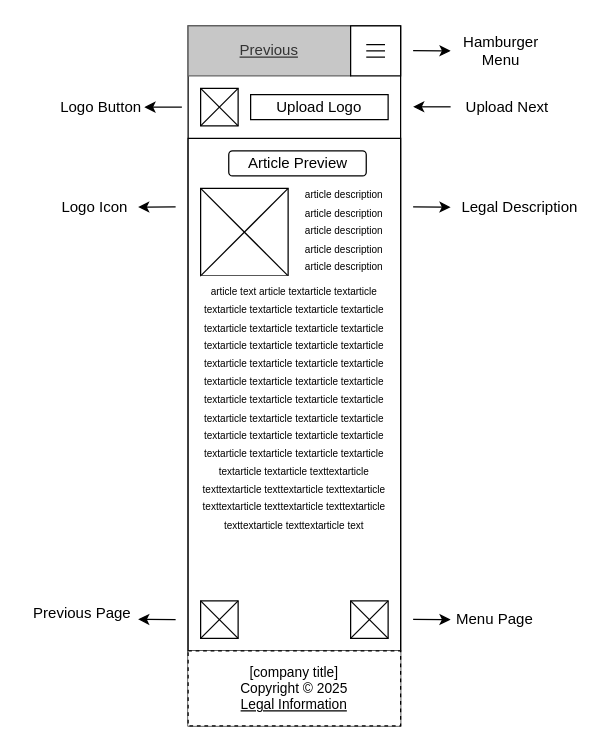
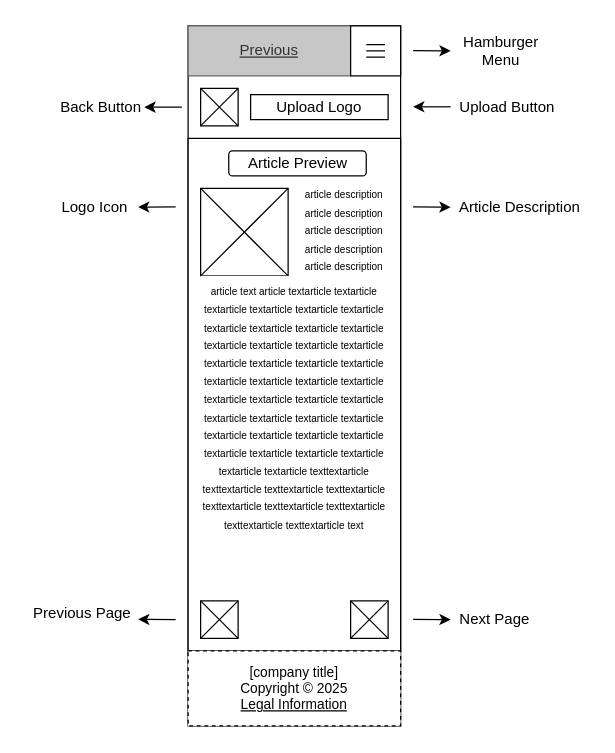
node "Logo Button": label "Logo Button" -> "Back Button"
node "Upload Next": label "Upload Next" -> "Upload Button"
node "Legal Description": label "Legal Description" -> "Article Description"
node "Menu Page": label "Menu Page" -> "Next Page"
